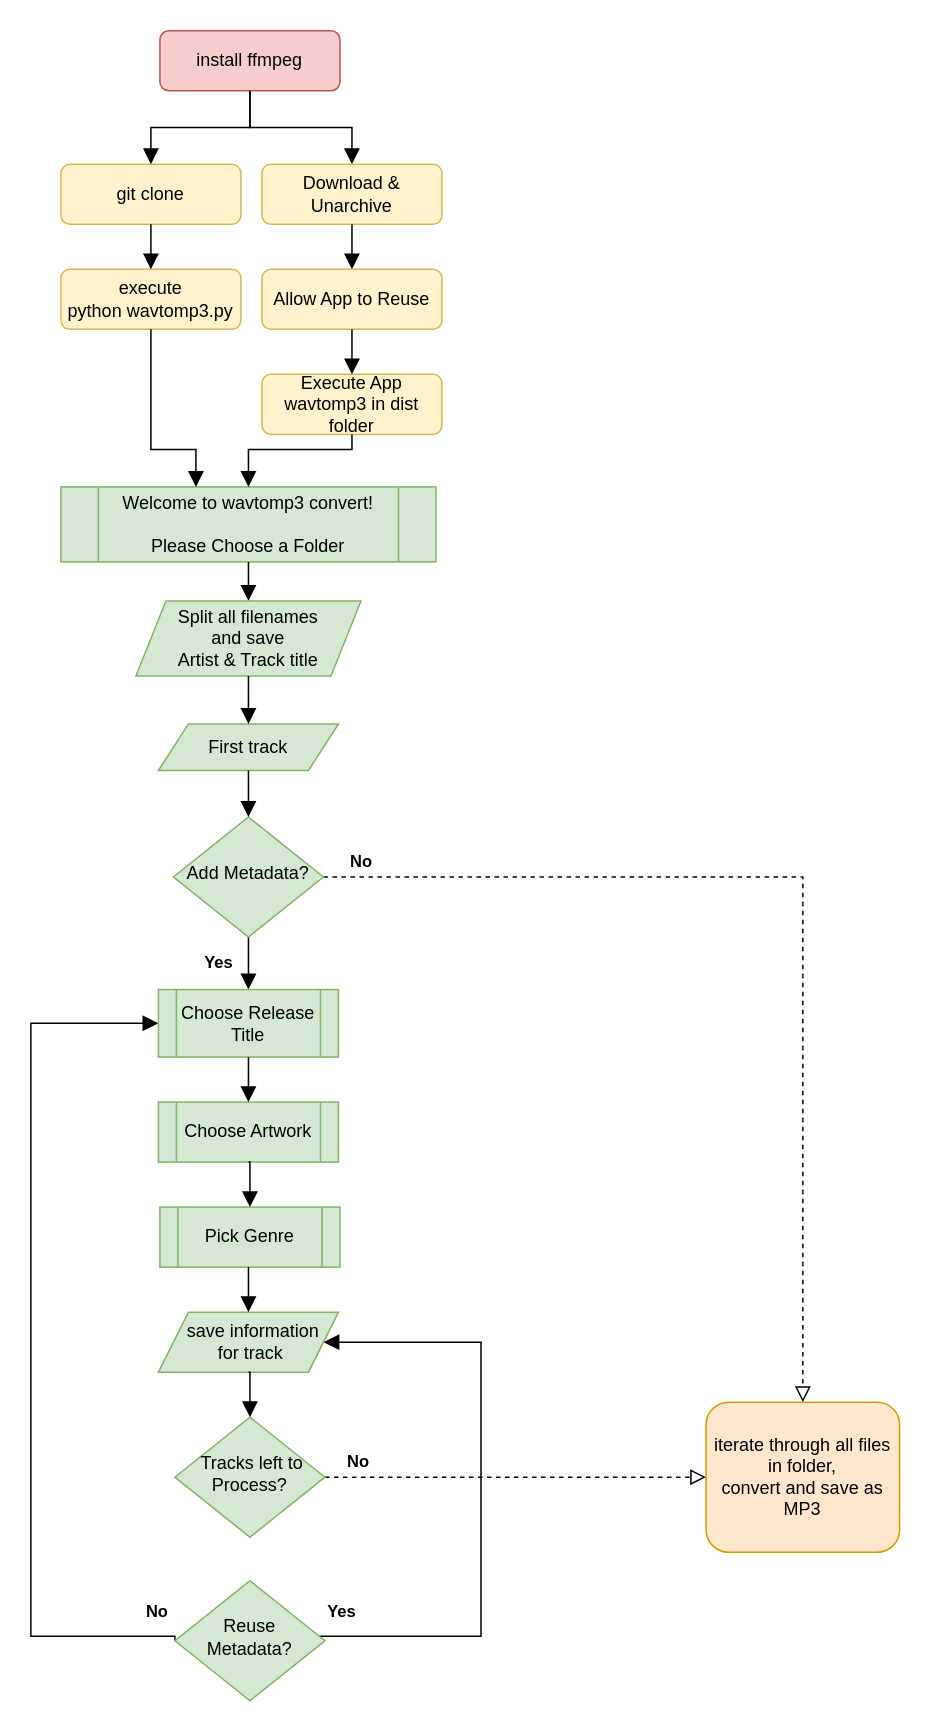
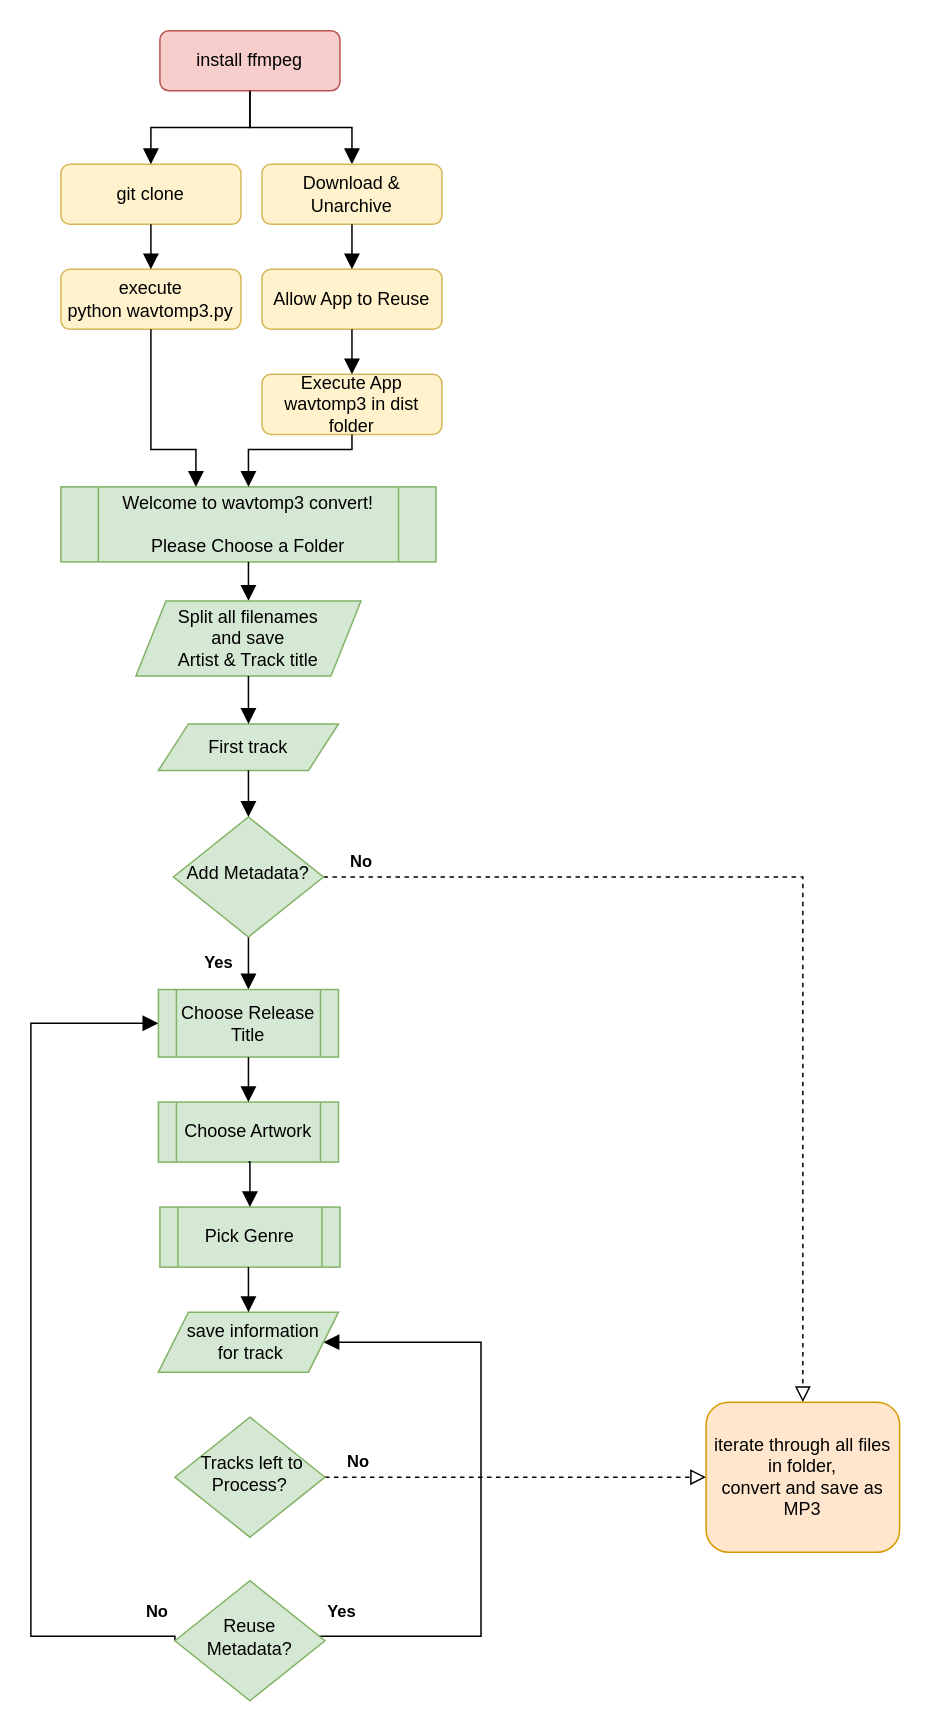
edge "save information for track" -> "Tracks left to Process?": removed
